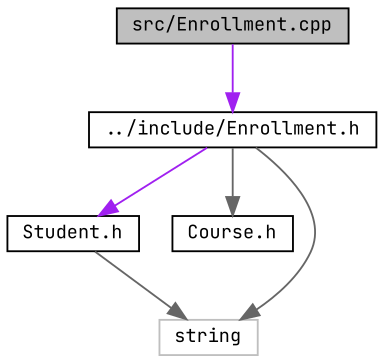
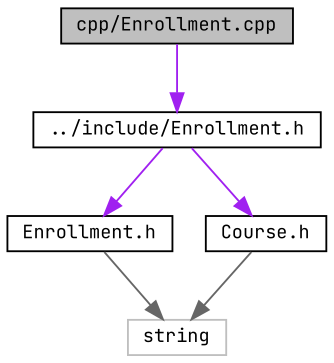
node "src/Enrollment.cpp": label "src/Enrollment.cpp" -> "cpp/Enrollment.cpp"
edge "../include/Enrollment.h" -> "Course.h": color gray40 -> purple
edge "../include/Enrollment.h" -> "string": now "Course.h" -> "string"
node "Student.h": label "Student.h" -> "Enrollment.h"
